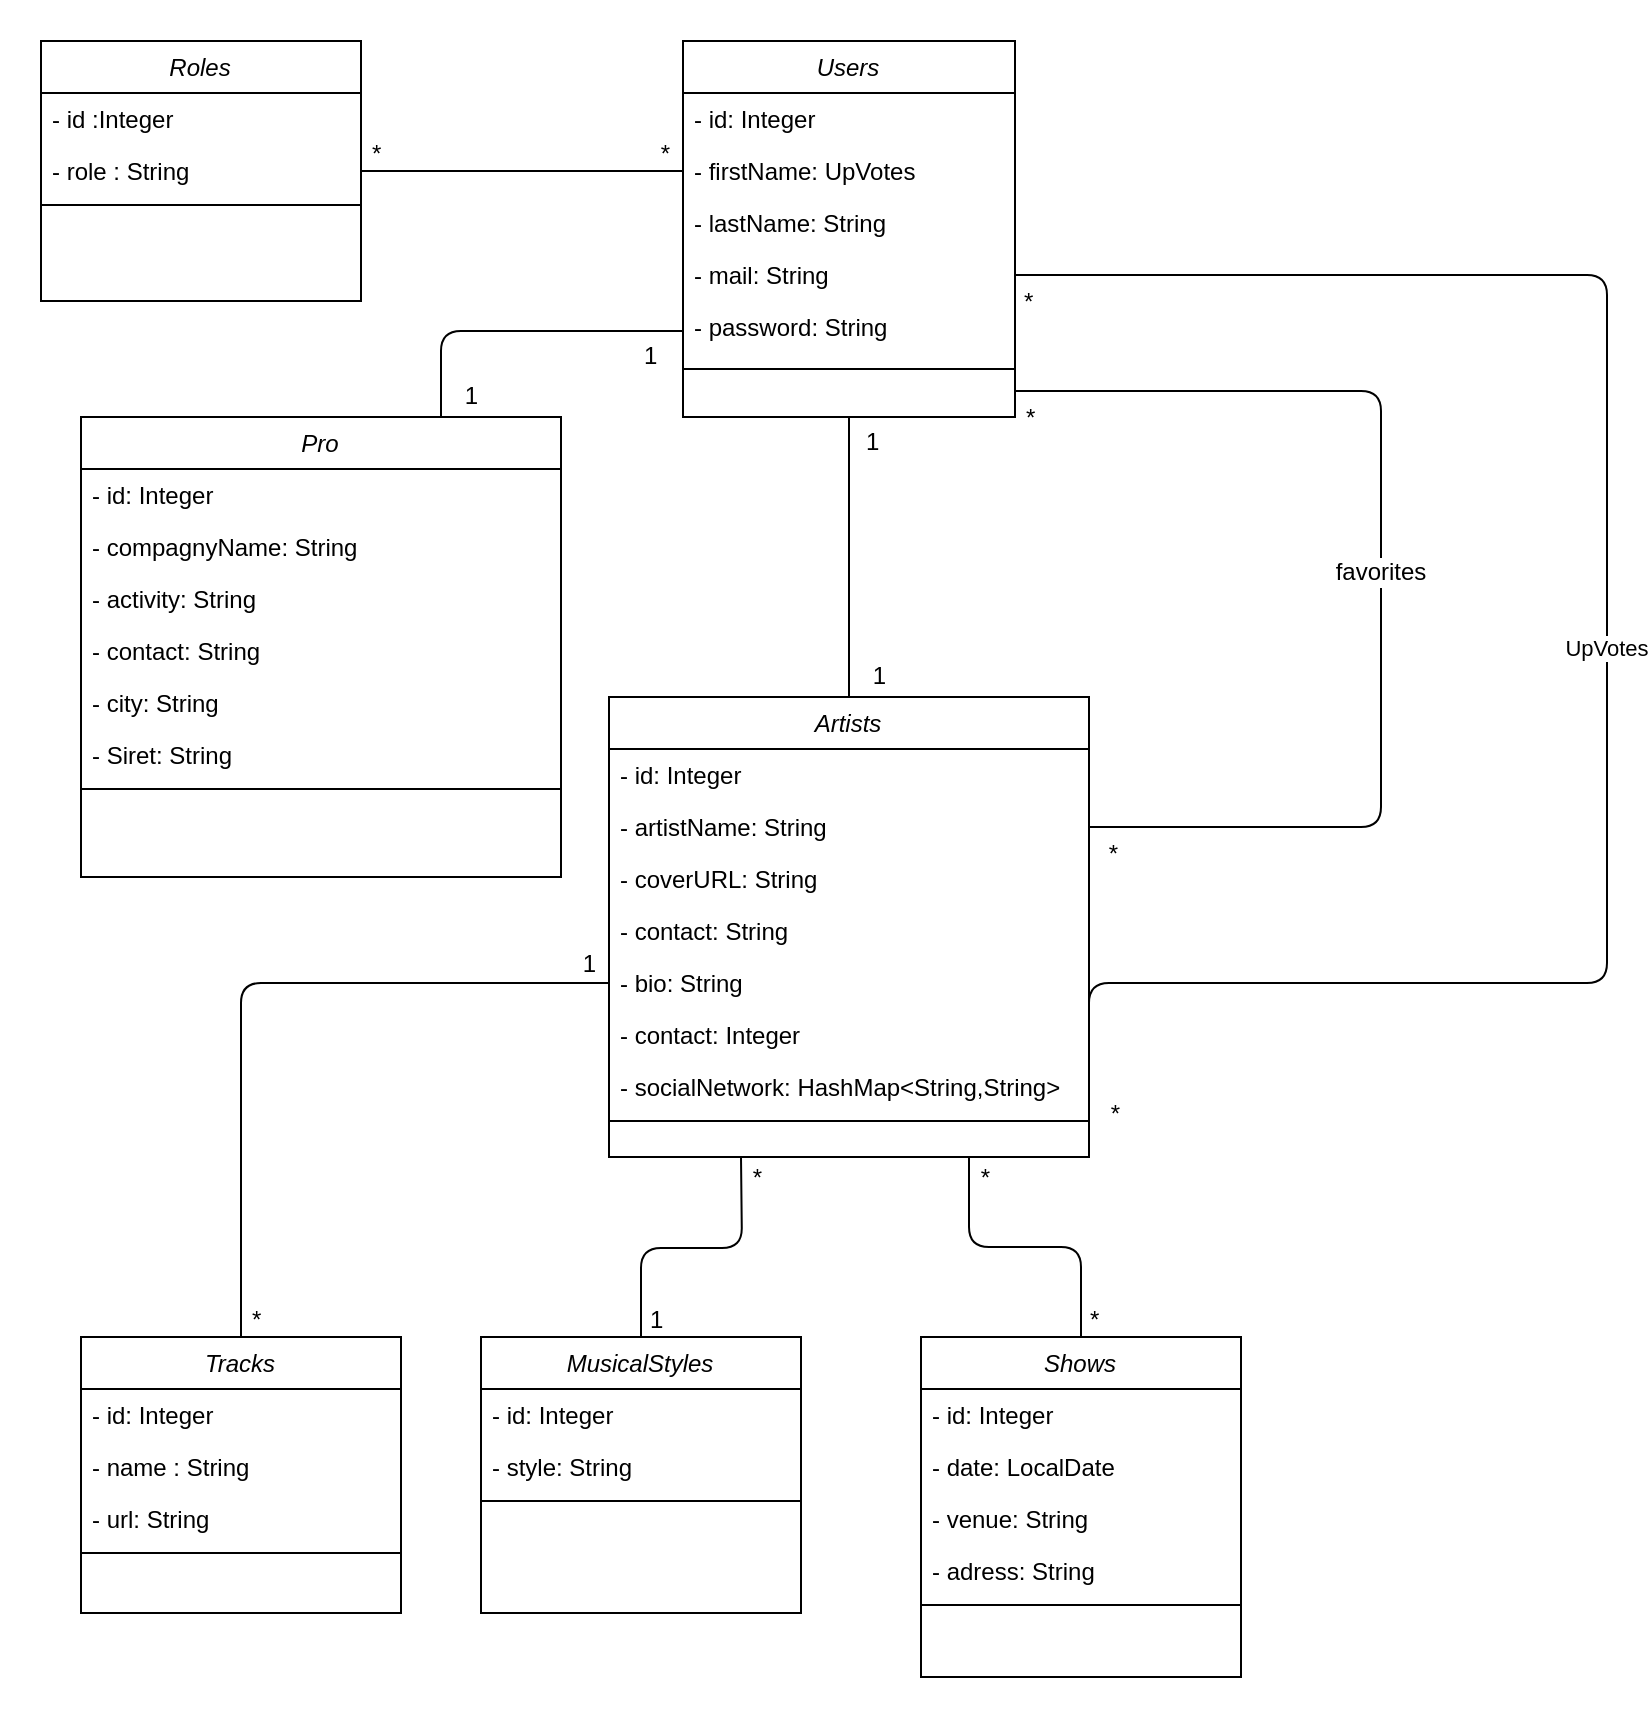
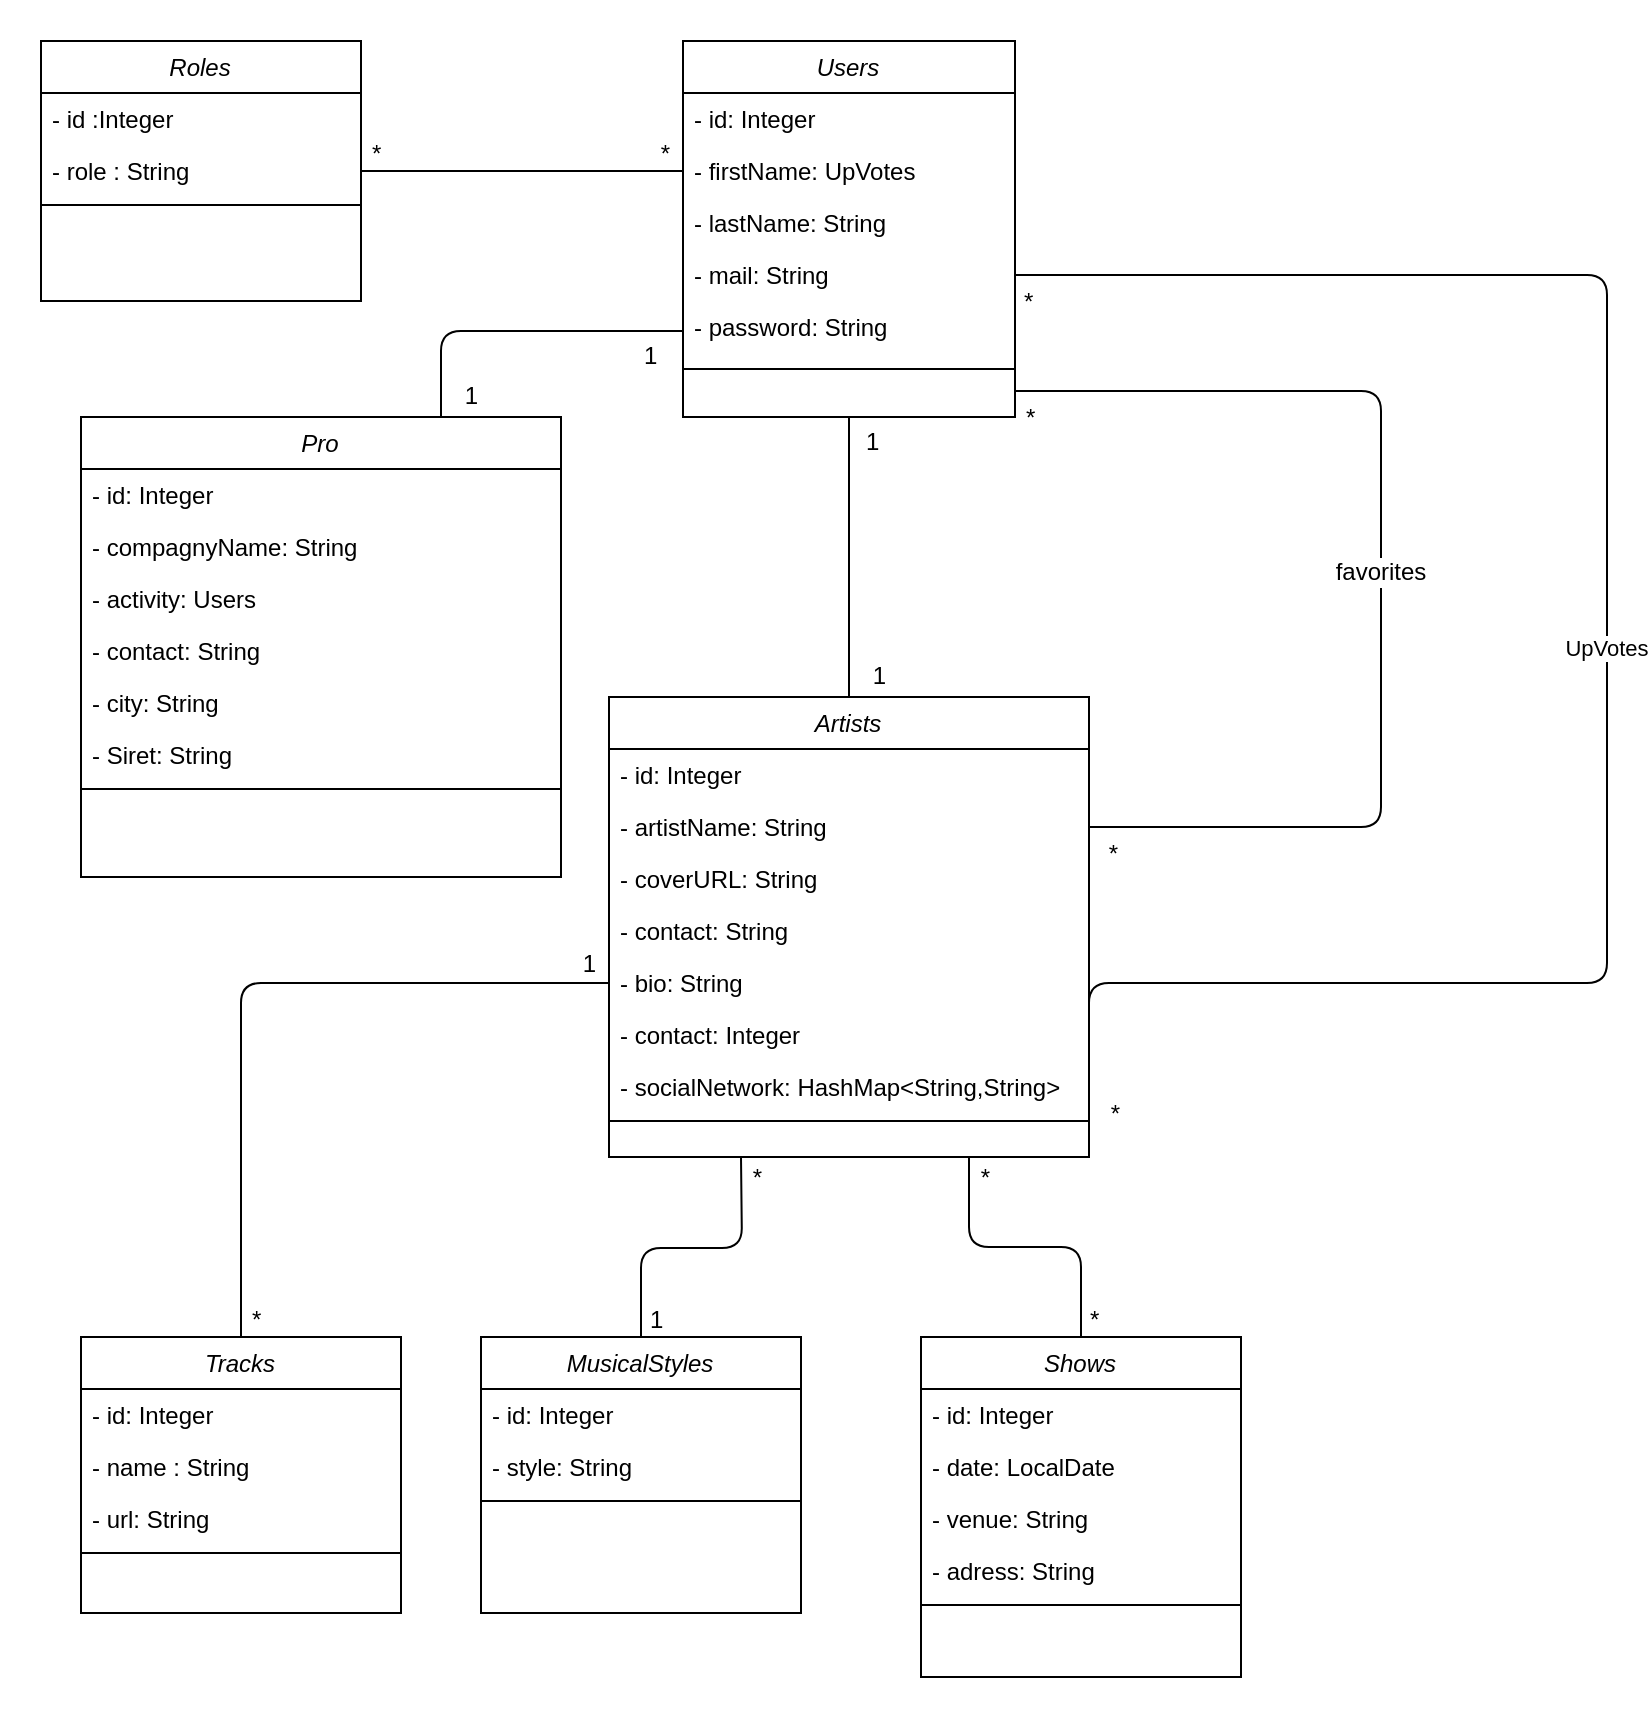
node "- activity: String": label "- activity: String" -> "- activity: Users"
